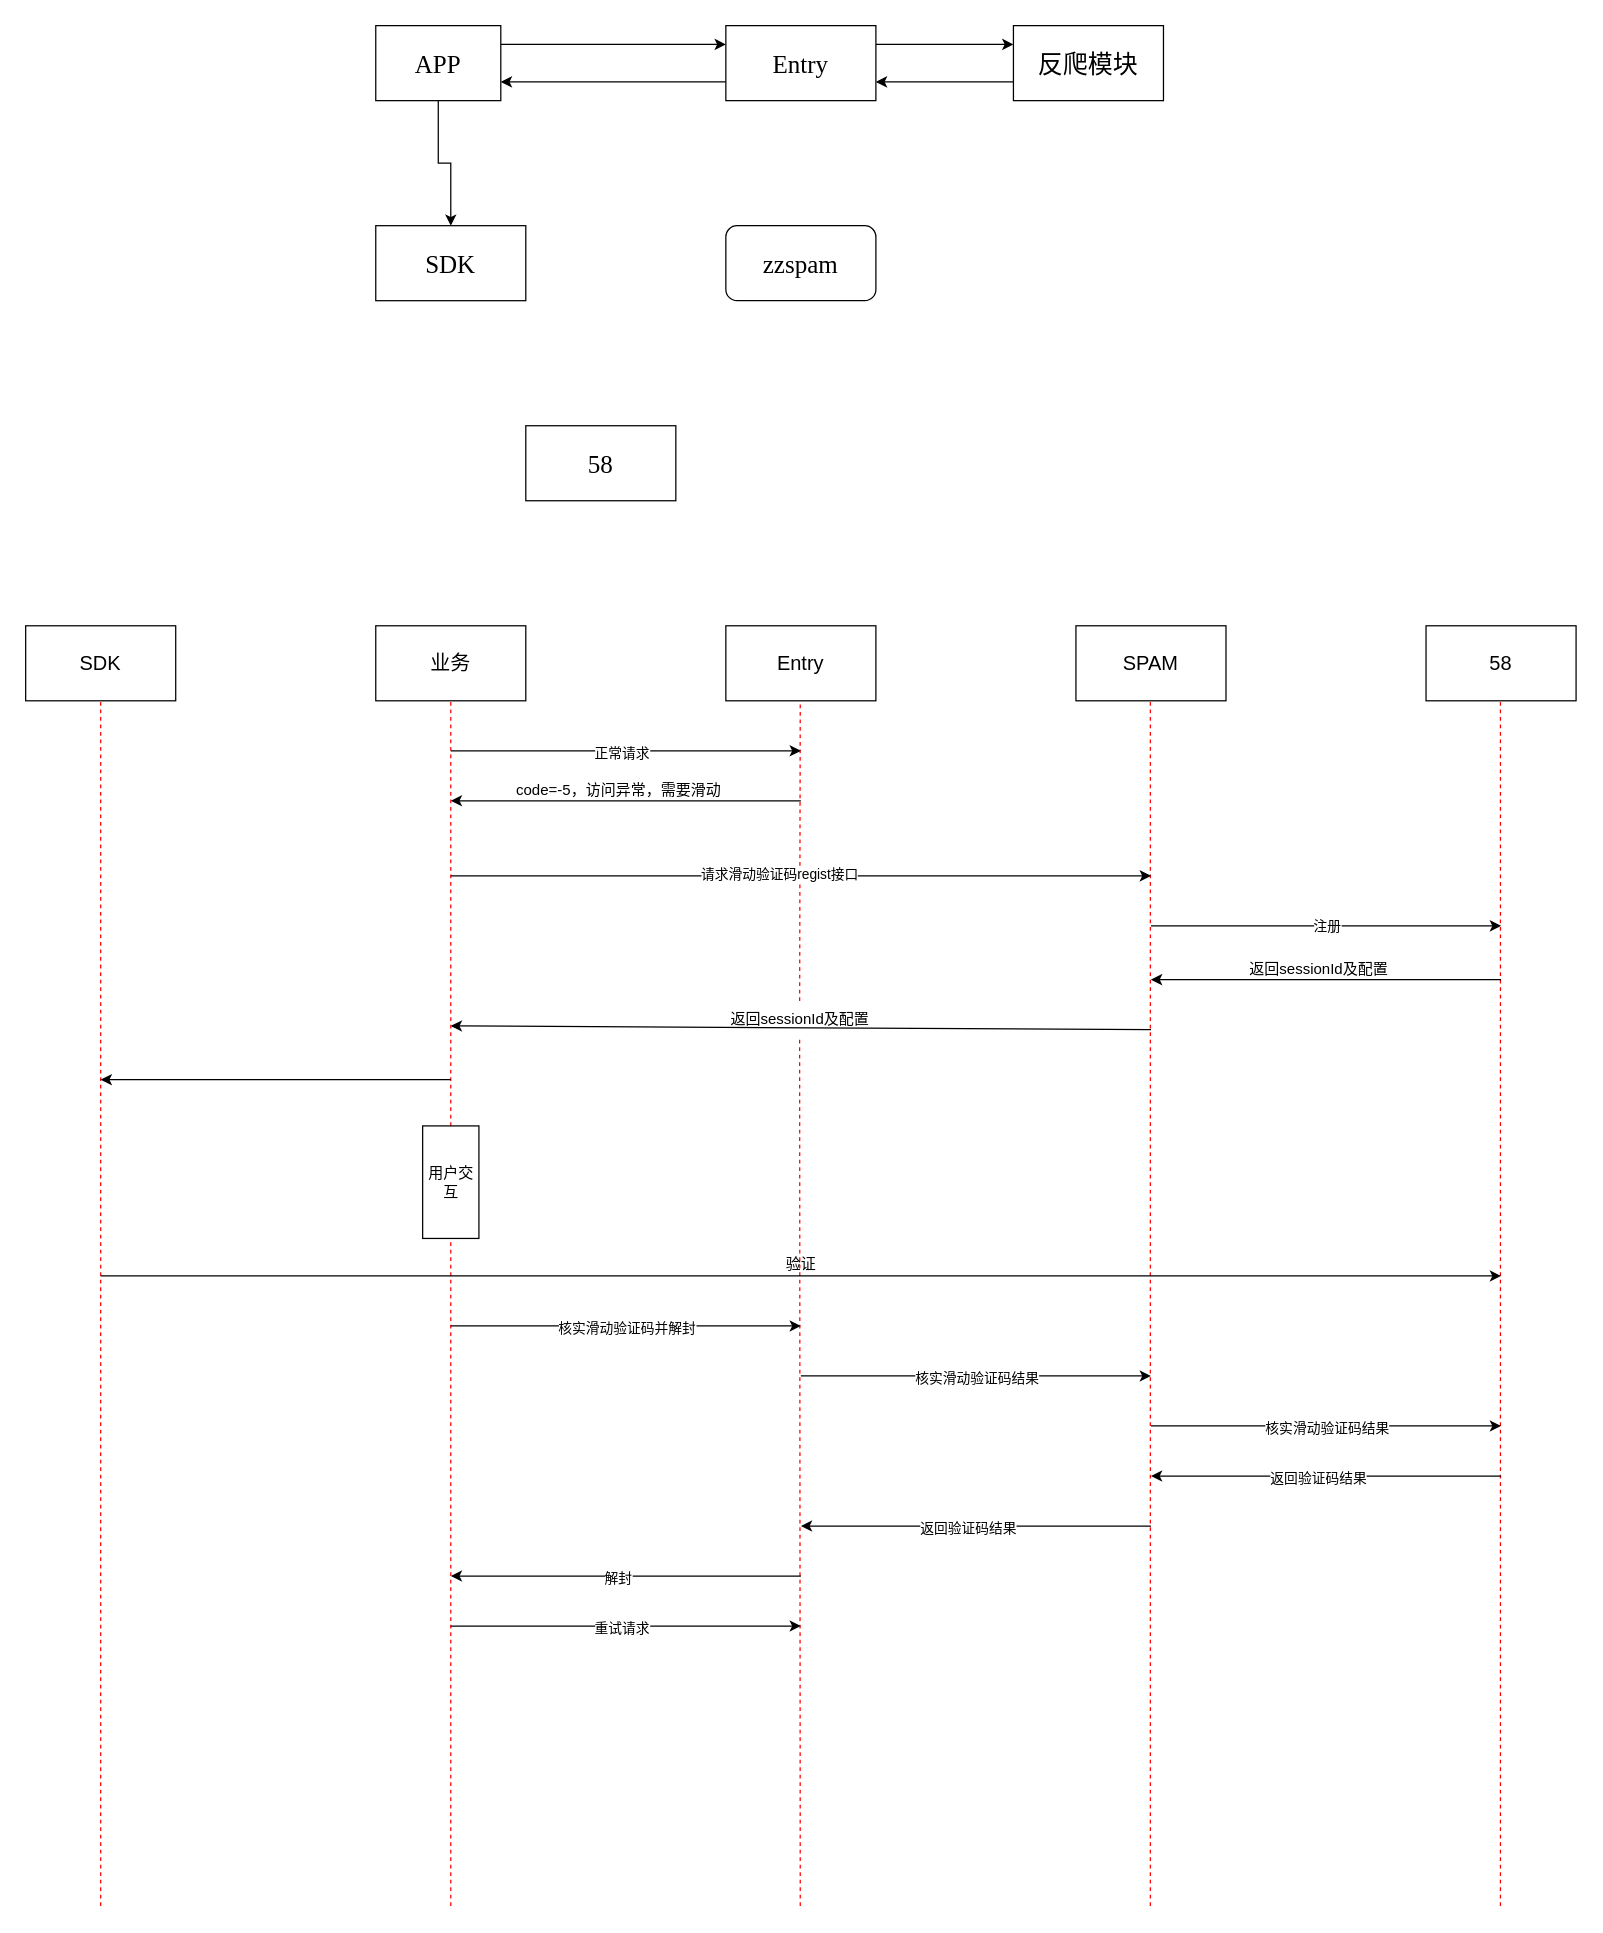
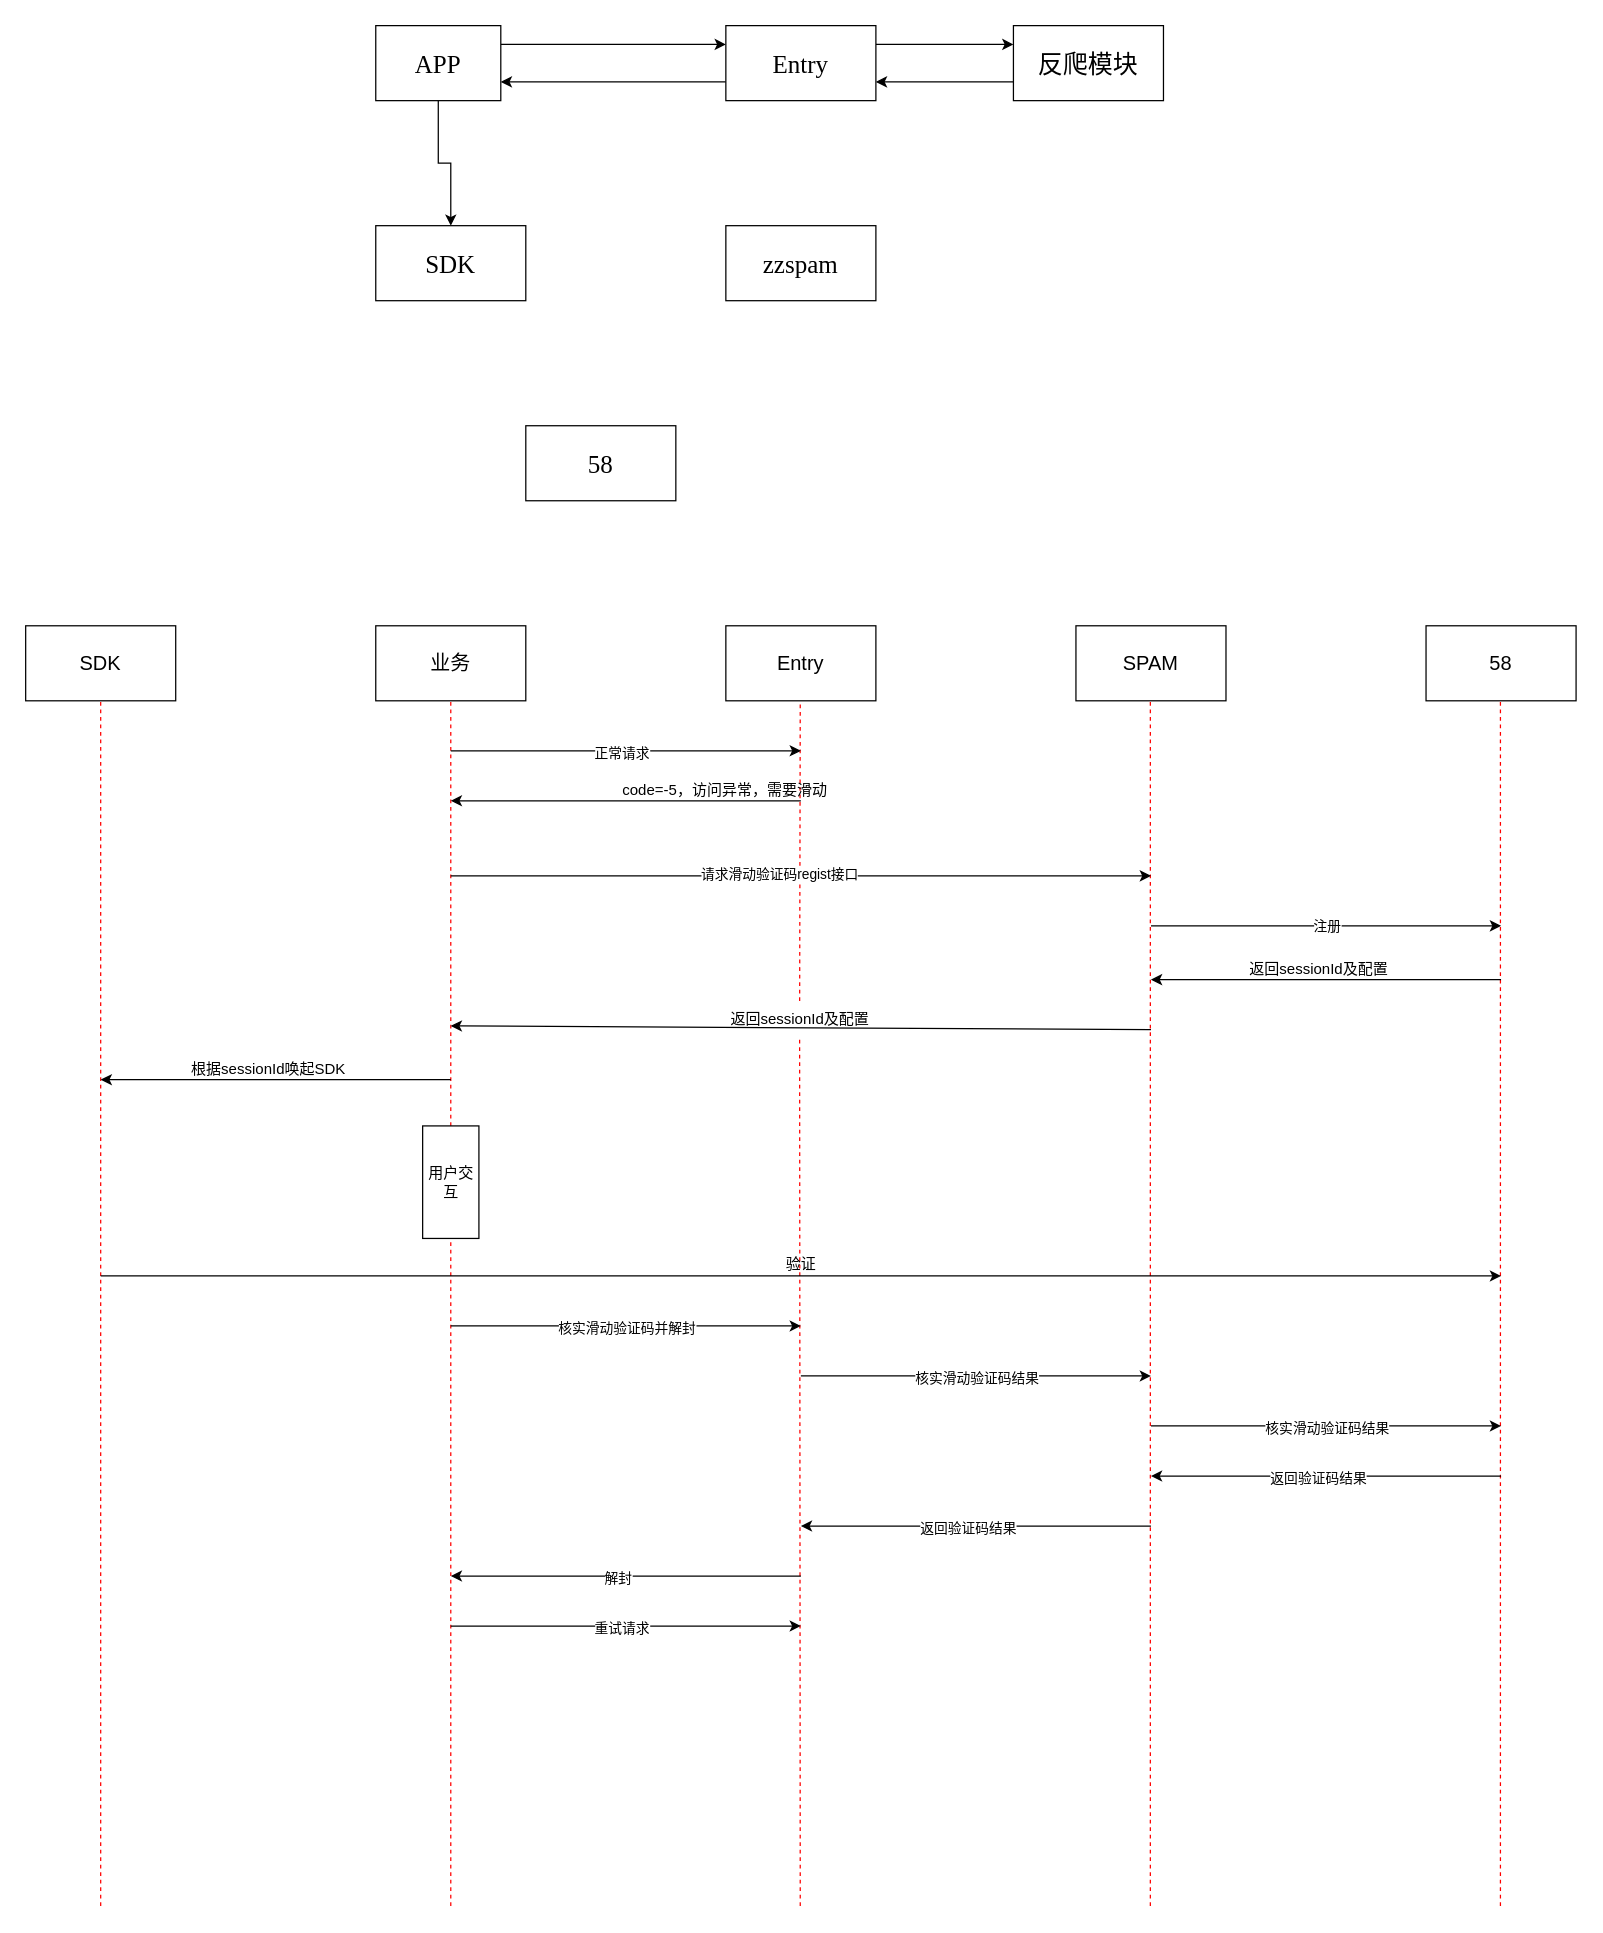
node "zzspam": shape rounded rectangle -> rectangle
node "code=-5，访问异常，需要滑动": moved (618, 791) -> (724, 791)
node "根据sessionId唤起SDK": added
